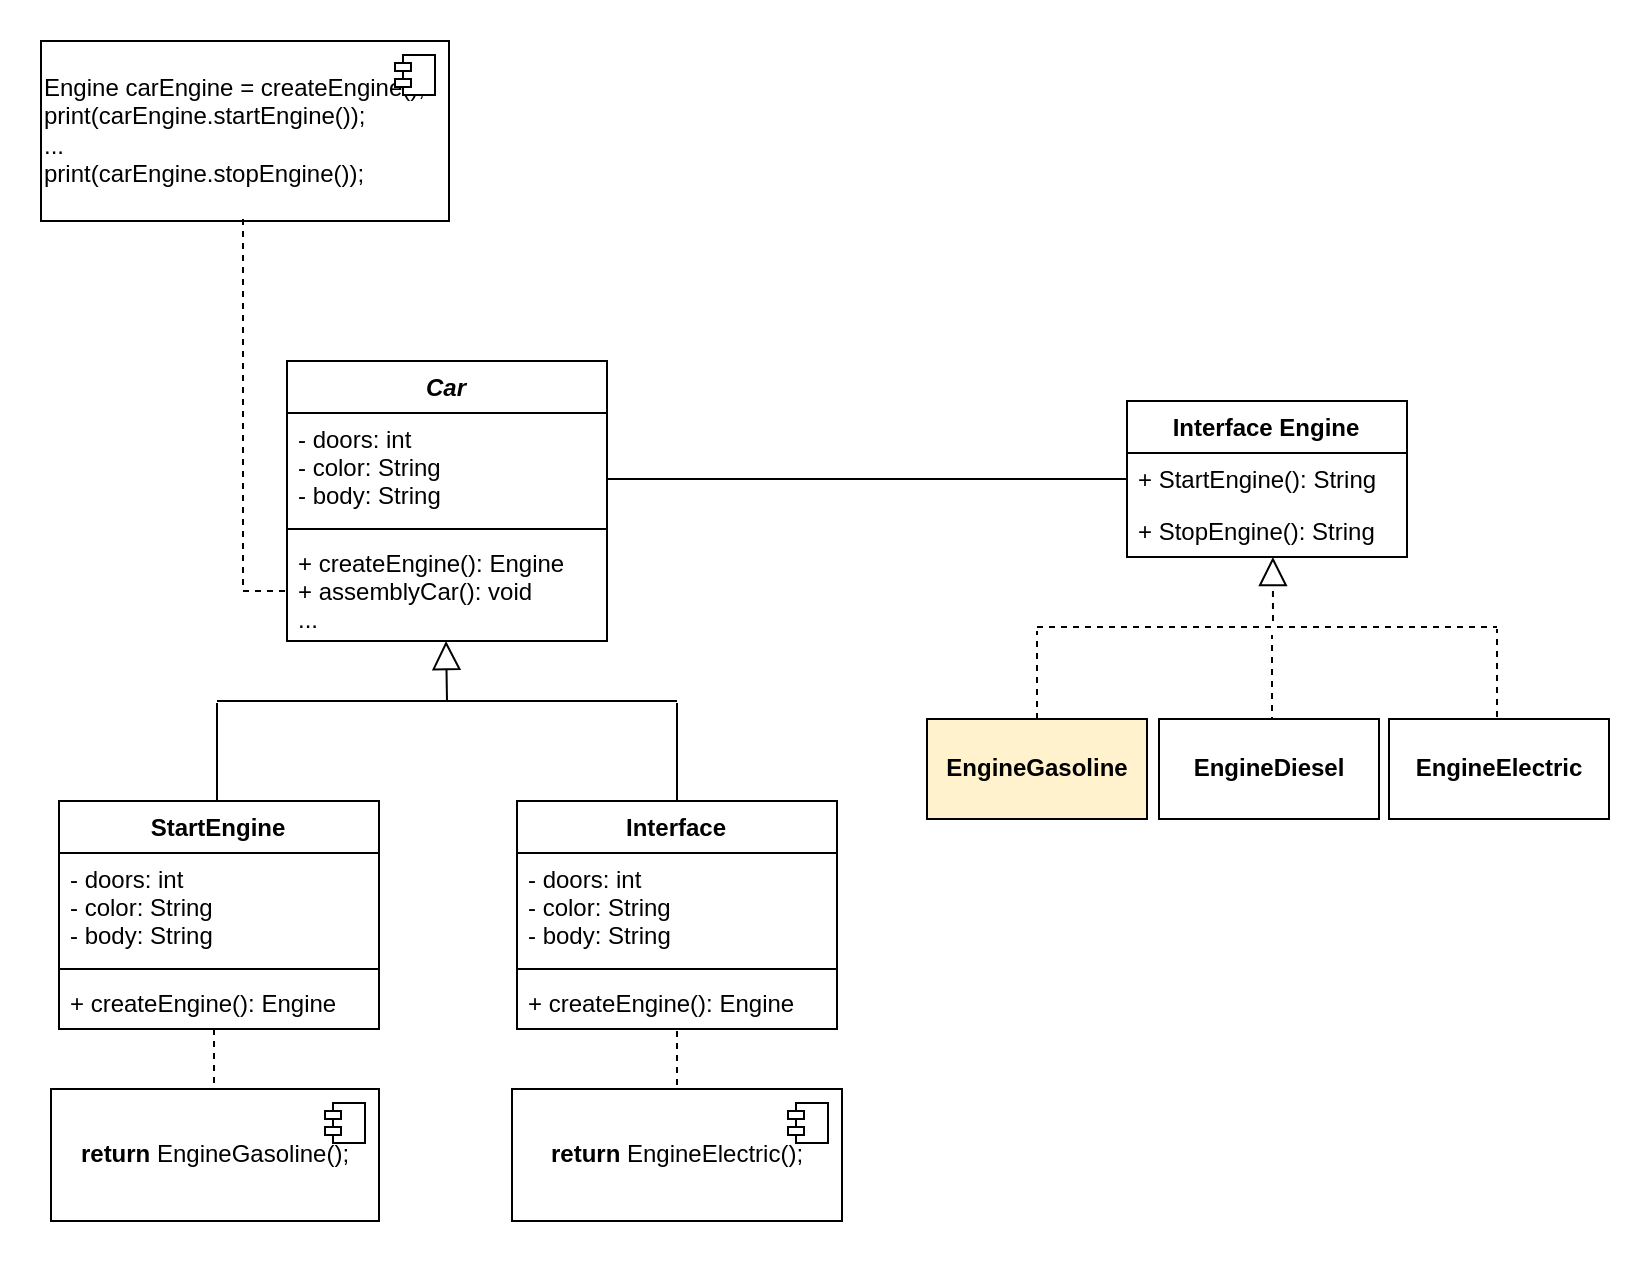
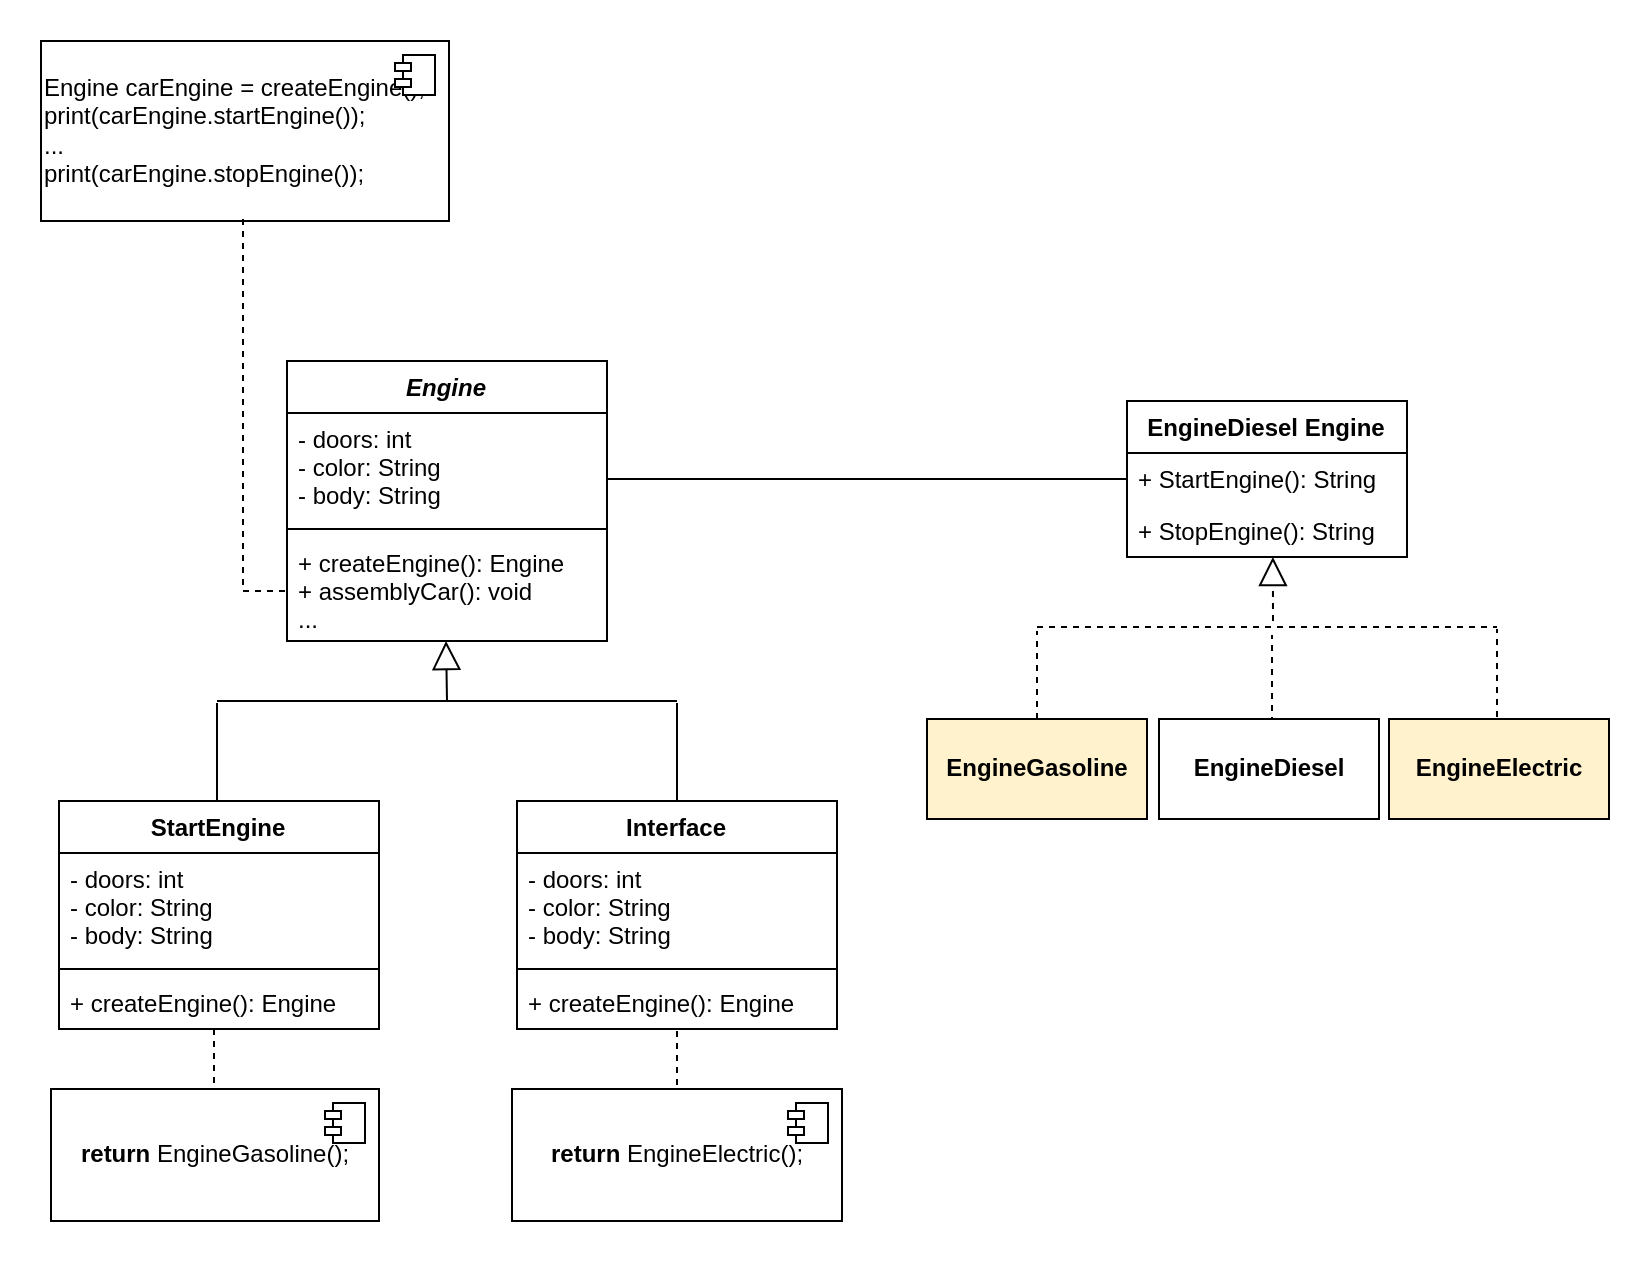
node "Car": label "Car" -> "Engine"
node "Interface Engine": label "Interface Engine" -> "EngineDiesel Engine"
node "EngineElectric": fillcolor #ffffff -> #fff2cc
